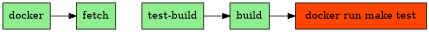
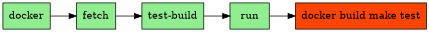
edge "fetch" -> "test-build": added
node "build": label "build" -> "run"
node "docker run make test": label "docker run make test" -> "docker build make test"
